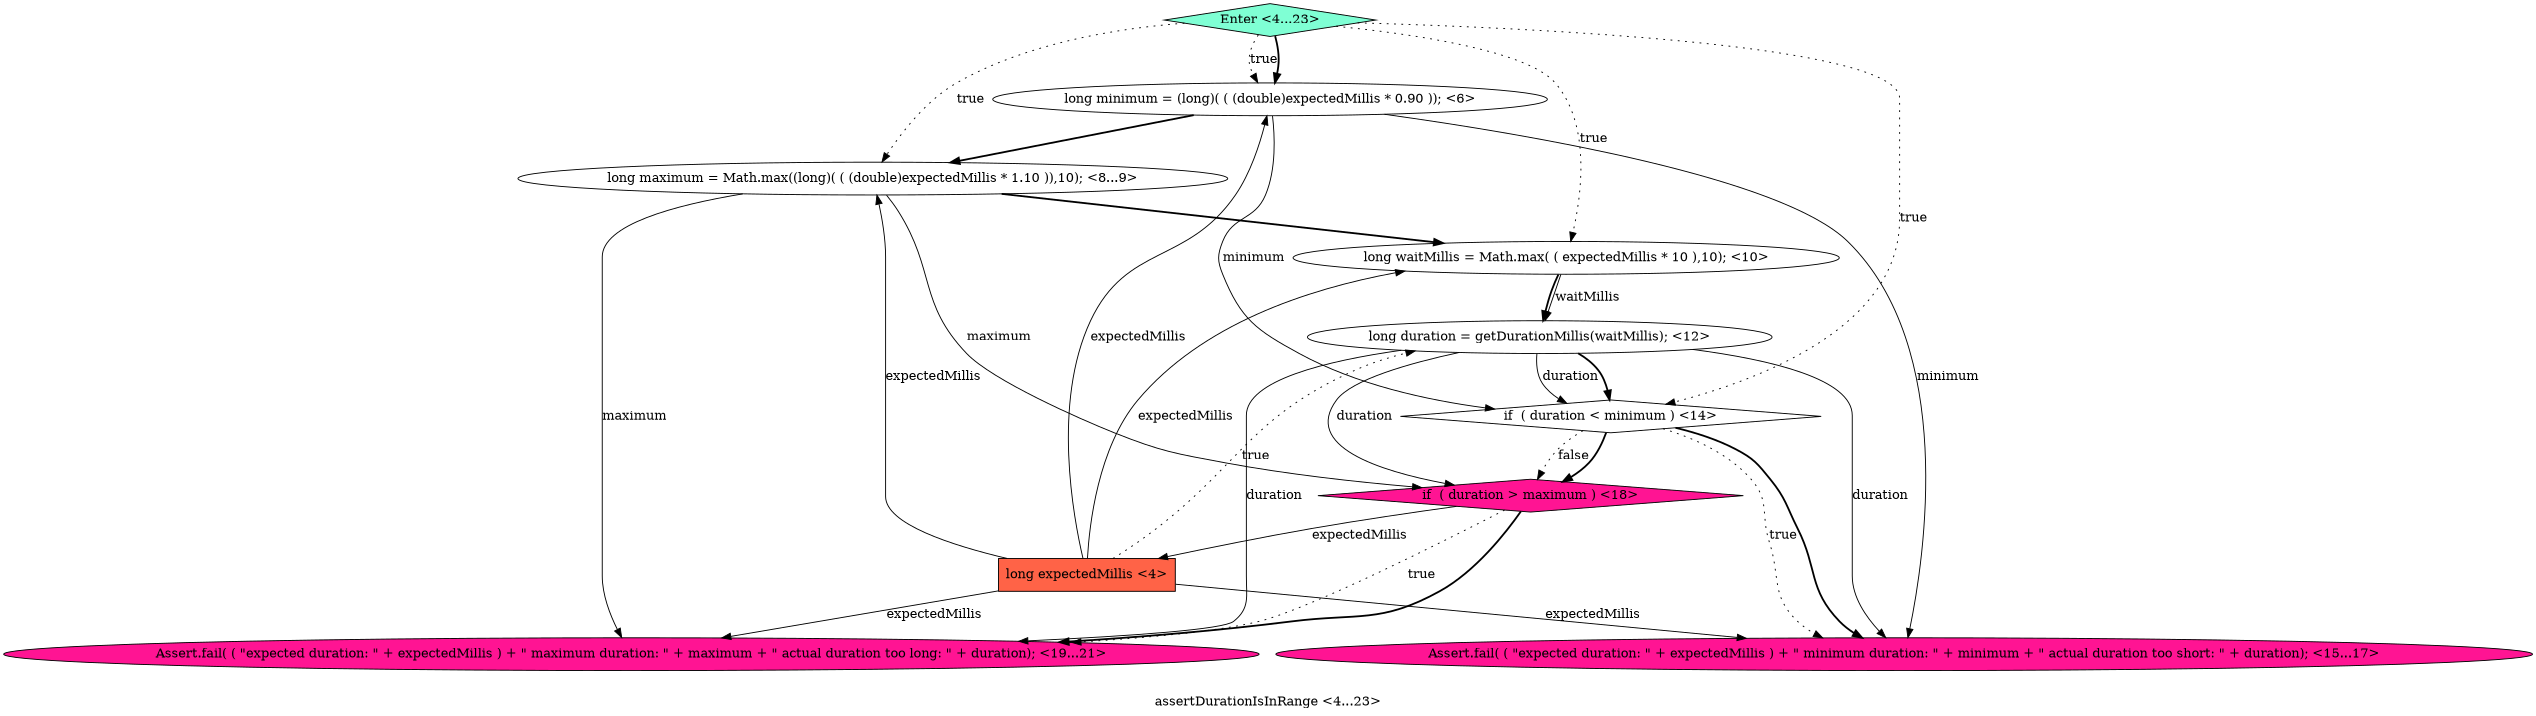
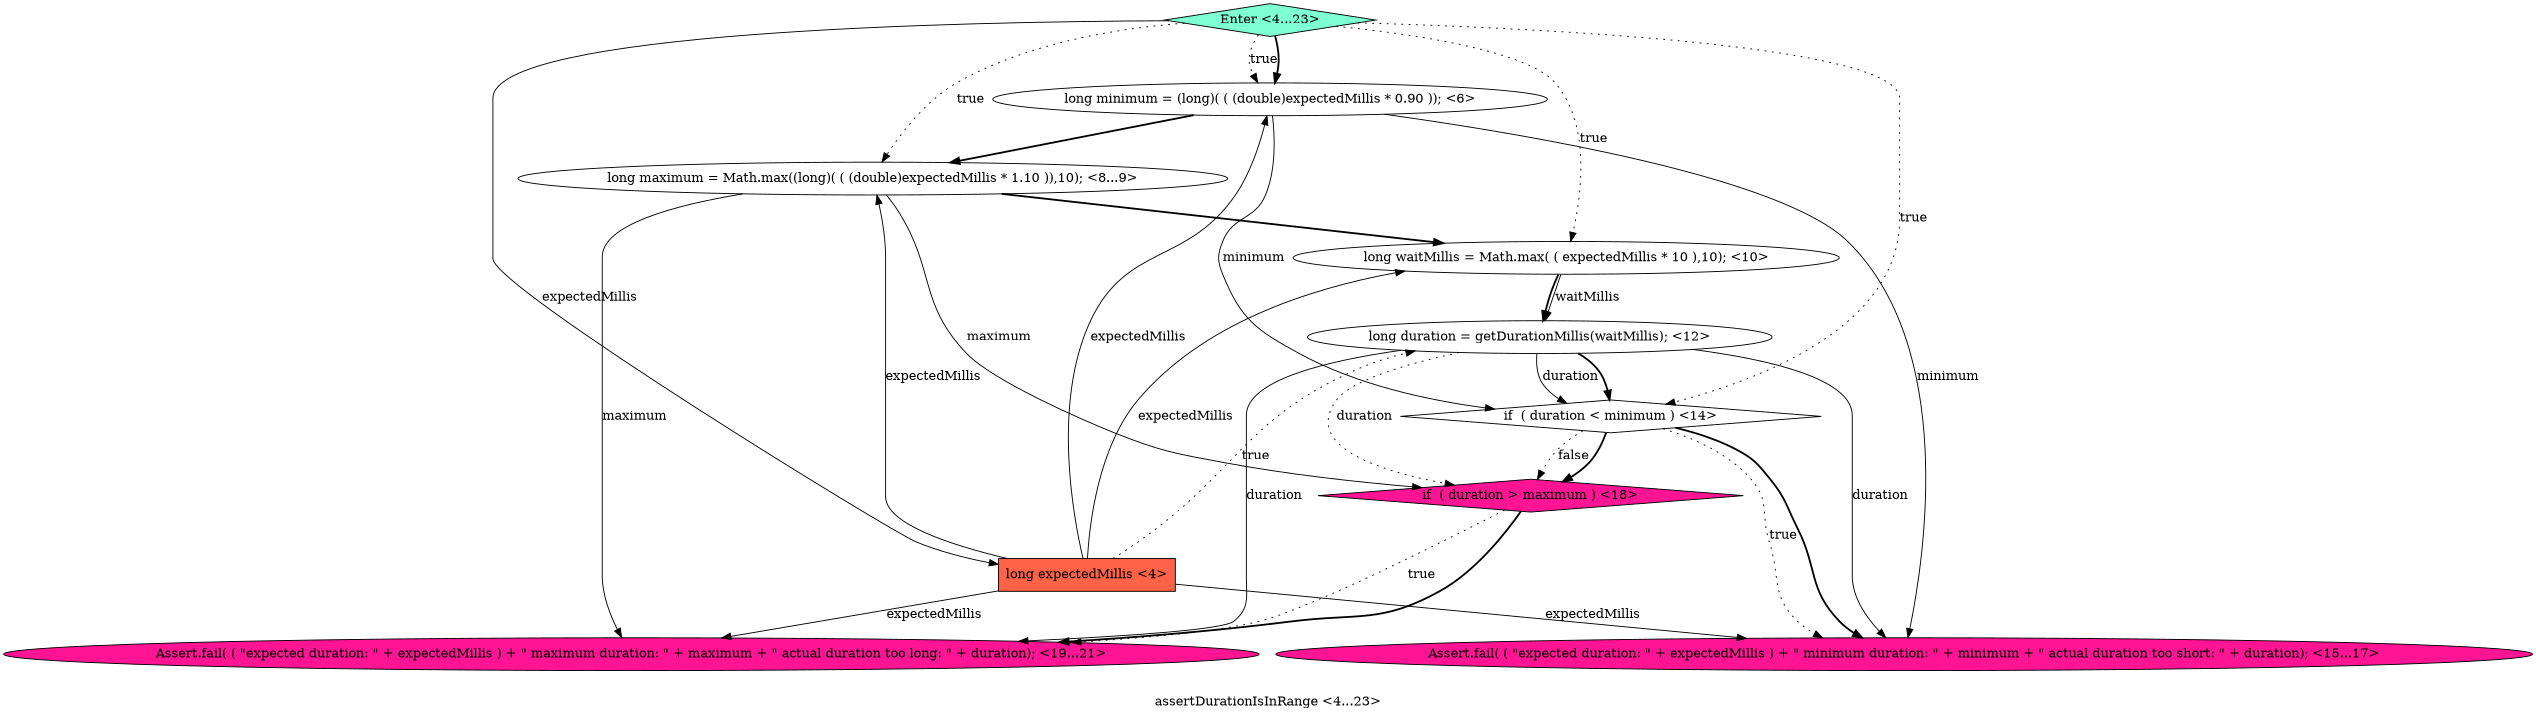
edge "long duration = getDurationMillis(waitMillis); <12>" -> "if  ( duration > maximum ) <18>": style solid -> dotted
edge "if  ( duration > maximum ) <18>" -> "long expectedMillis <4>": now "Enter <4...23>" -> "long expectedMillis <4>"
